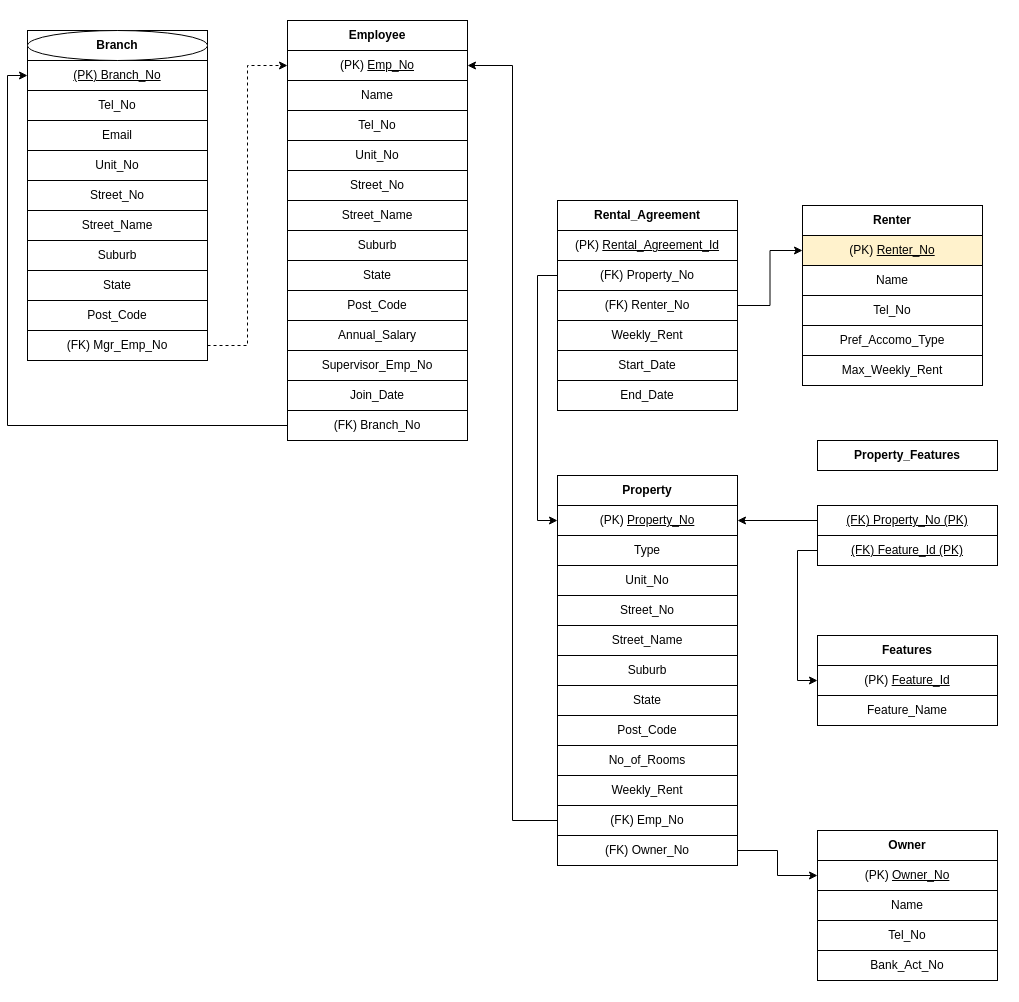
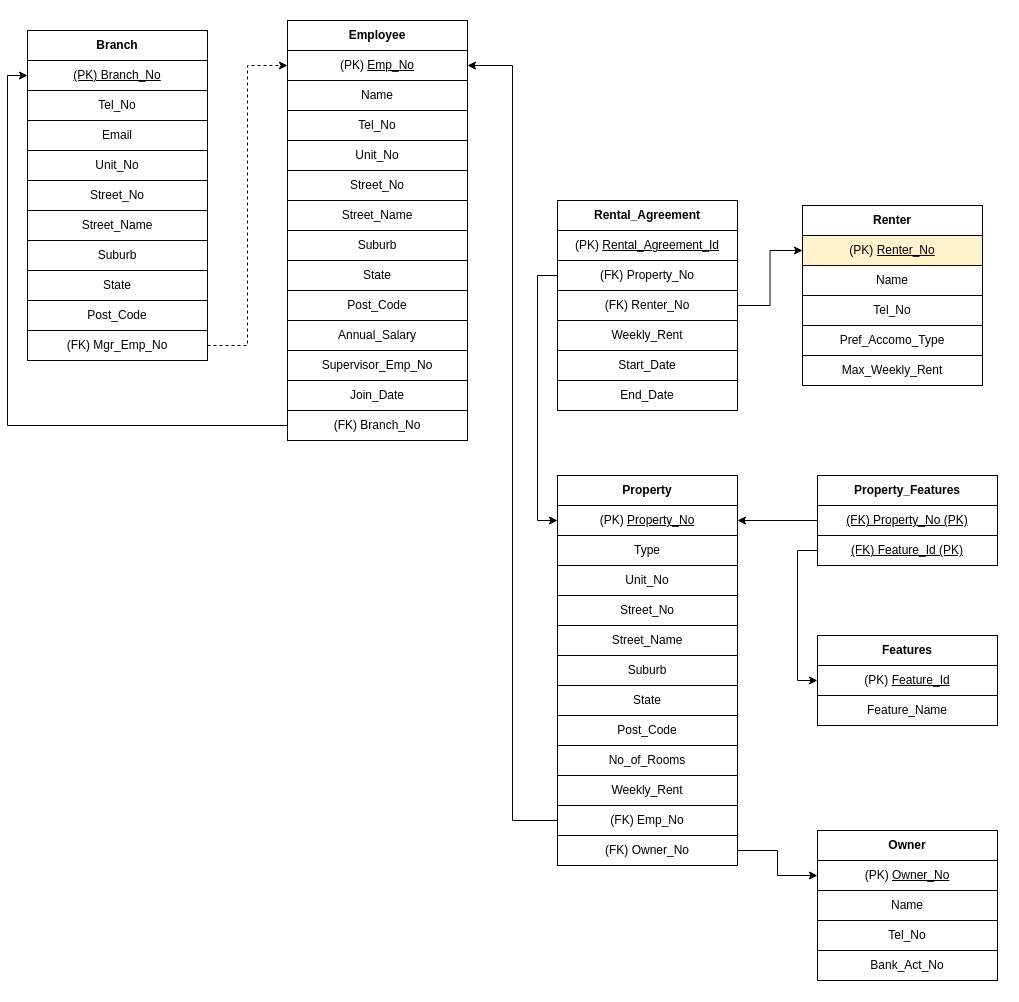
node "Branch": shape ellipse -> rectangle
node "Property_Features": moved (908, 456) -> (908, 491)
